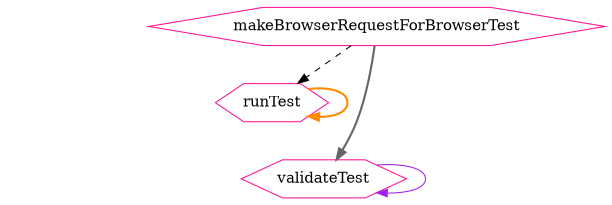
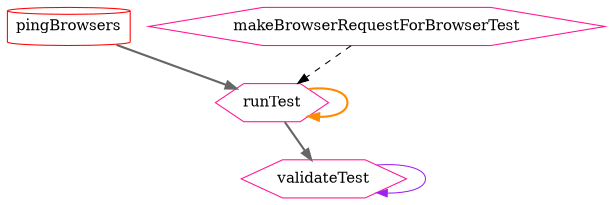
node "pingBrowsers": added
edge "makeBrowserRequestForBrowserTest" -> "validateTest": now "runTest" -> "validateTest"
